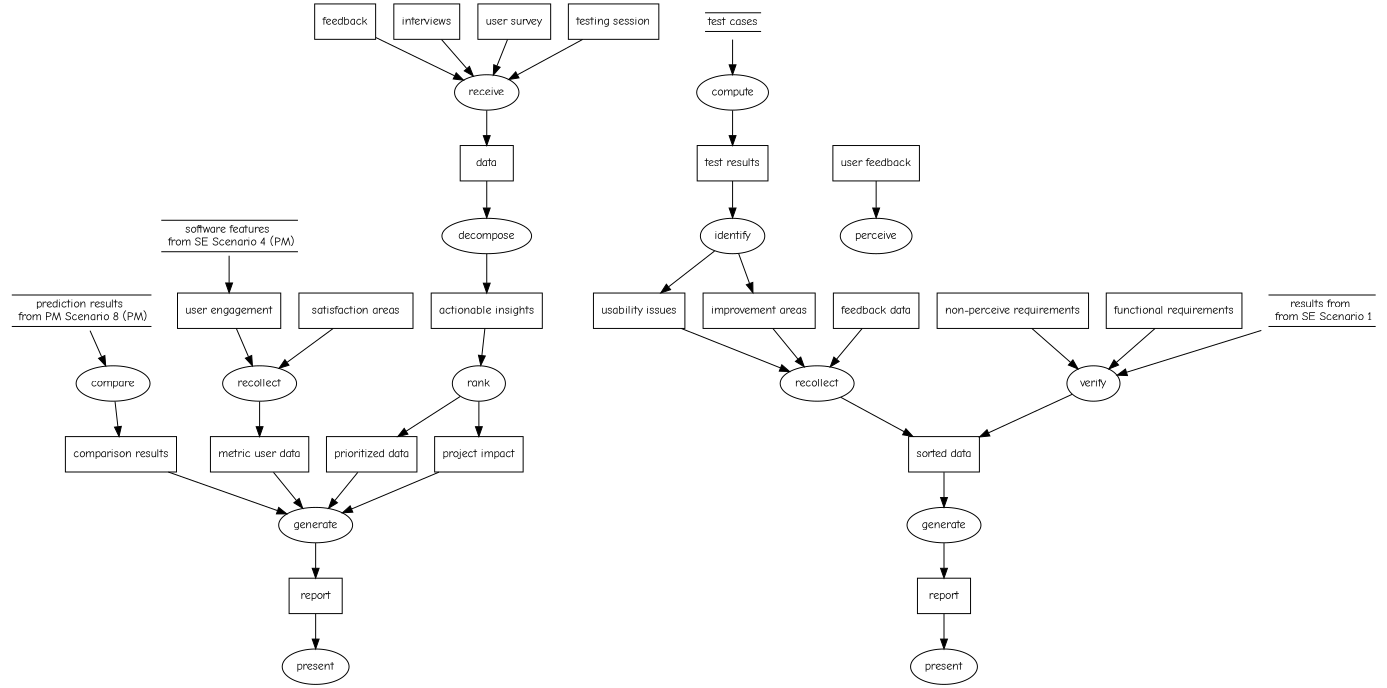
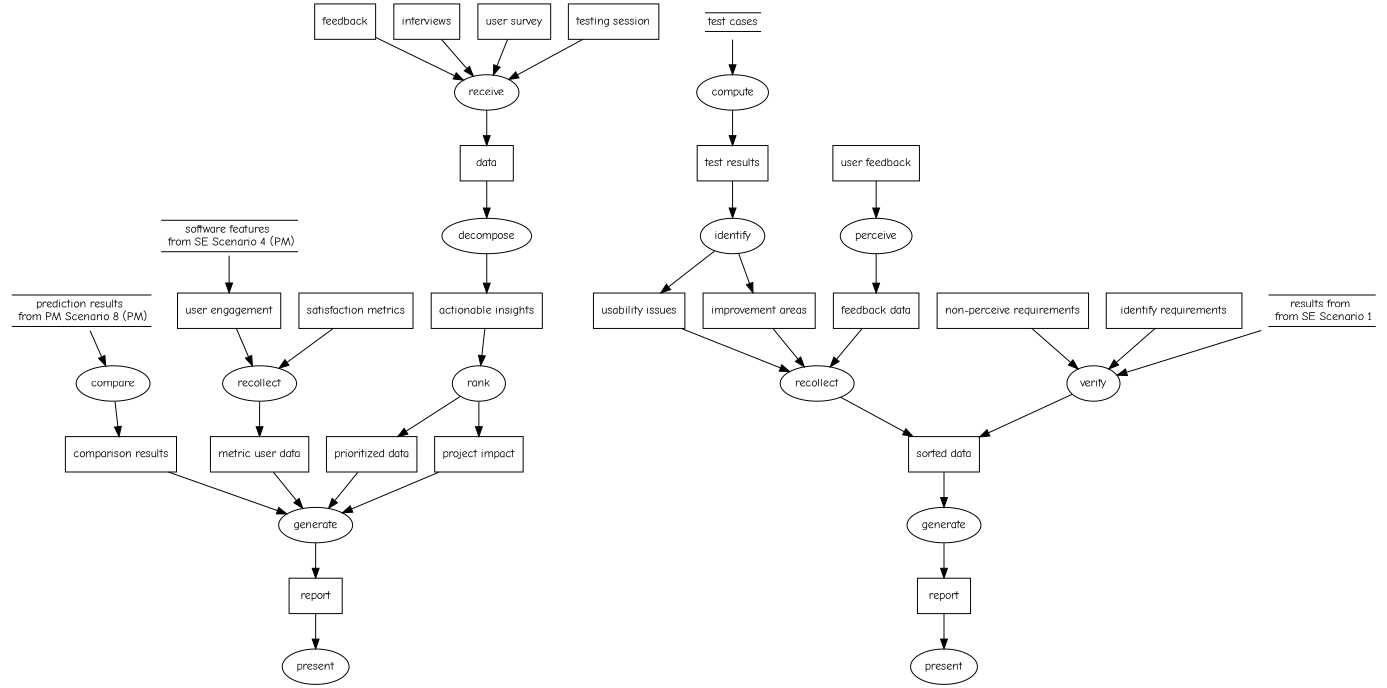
edge "perceive" -> "feedback data": added
node "satisfaction areas": label "satisfaction areas" -> "satisfaction metrics"
node "functional requirements": label "functional requirements" -> "identify requirements"
